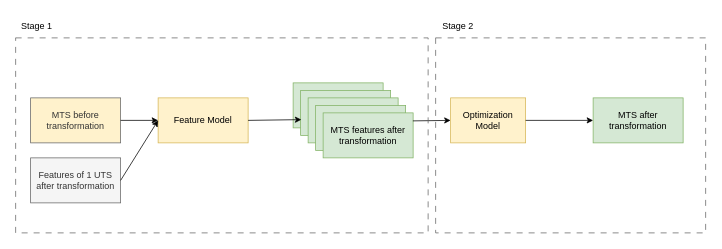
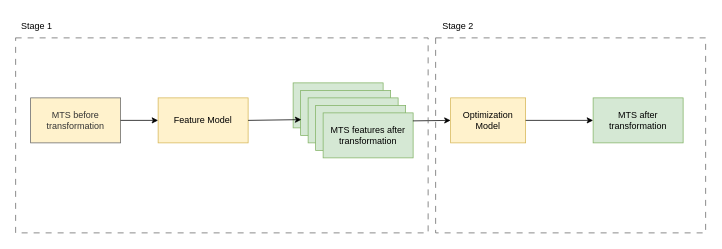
edge "Features of 1 UTS after transformation" -> "Feature Model": removed
node "Features of 1 UTS after transformation": removed
